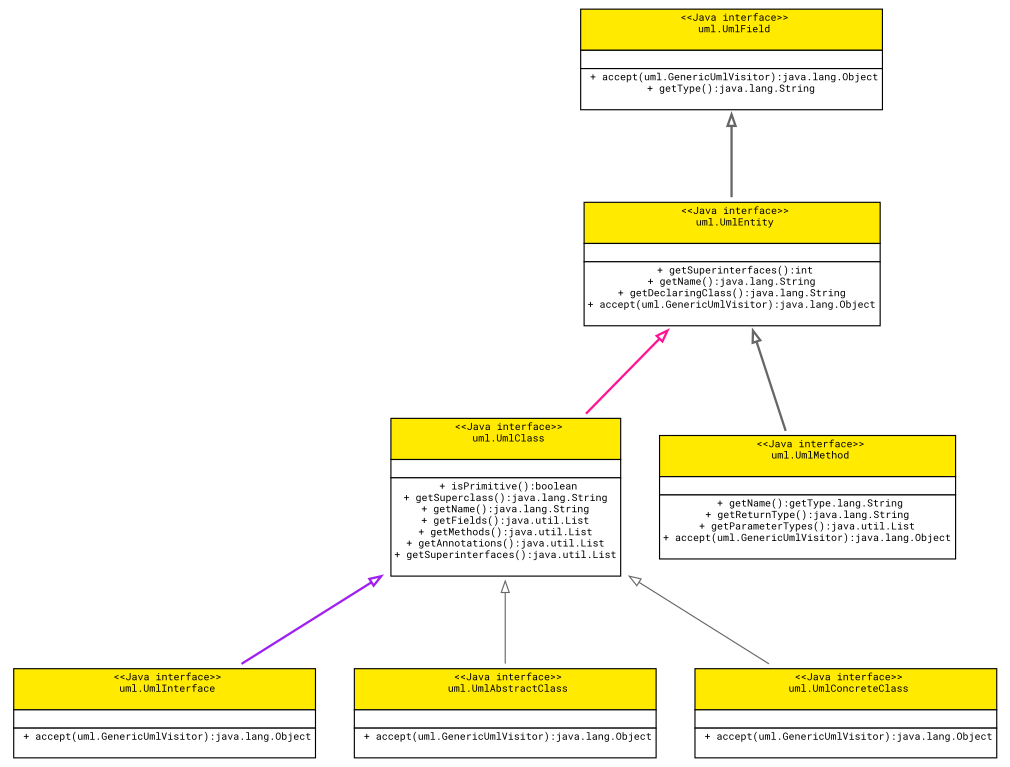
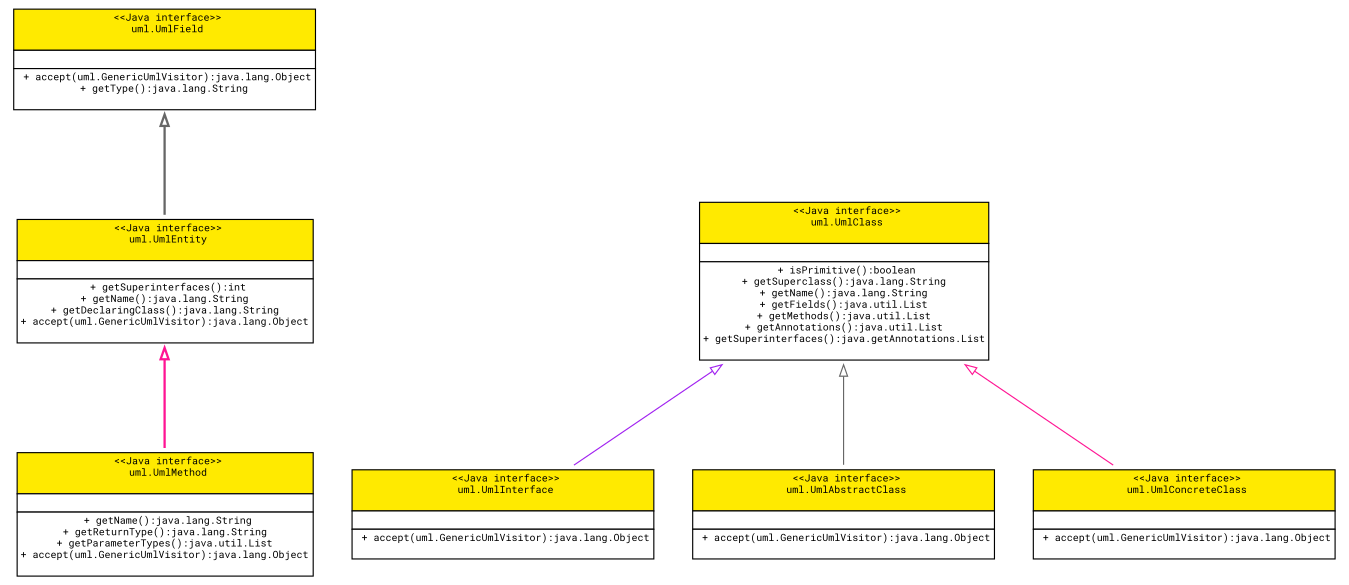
edge "uml.UmlClass" -> "uml.UmlEntity": removed
edge "uml.UmlMethod" -> "uml.UmlEntity": color gray40 -> deeppink
node "uml.UmlMethod": text "+ getName():getType.lang.String" -> "+ getName():java.lang.String"
node "uml.UmlClass": text "+ getSuperinterfaces():java.util.List" -> "+ getSuperinterfaces():java.getAnnotations.List"
edge "uml.UmlInterface" -> "uml.UmlClass": style bold -> solid
edge "uml.UmlConcreteClass" -> "uml.UmlClass": color gray40 -> deeppink
